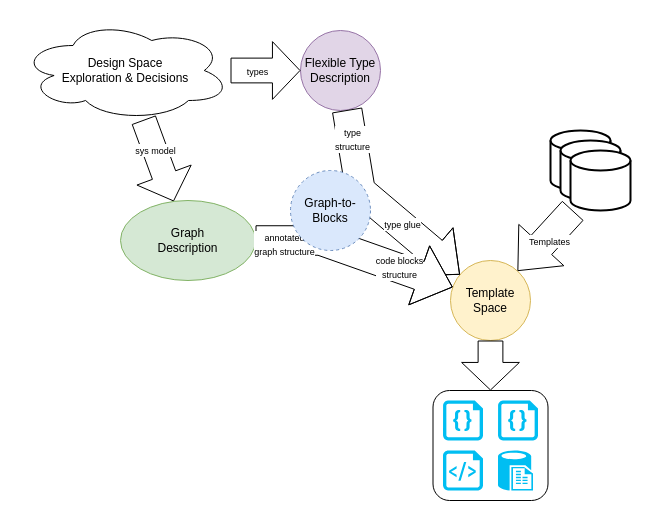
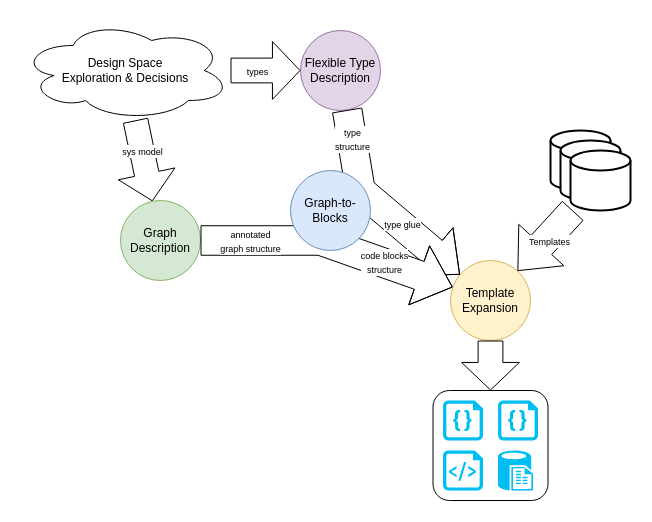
node "Graph-to-Blocks": style dashed -> solid
node "Graph Description": size 135x80 -> 80x80
node "Template Space": label "Template Space" -> "Template Expansion"
